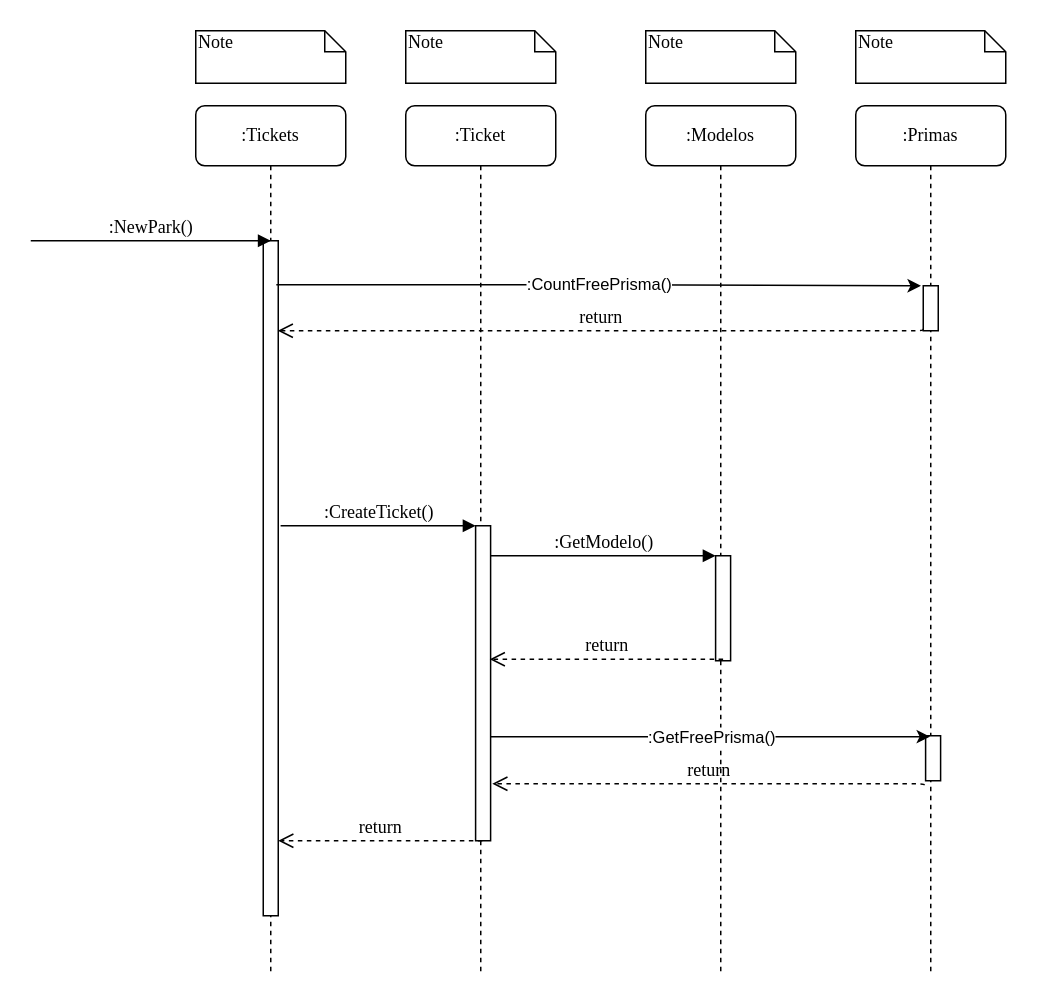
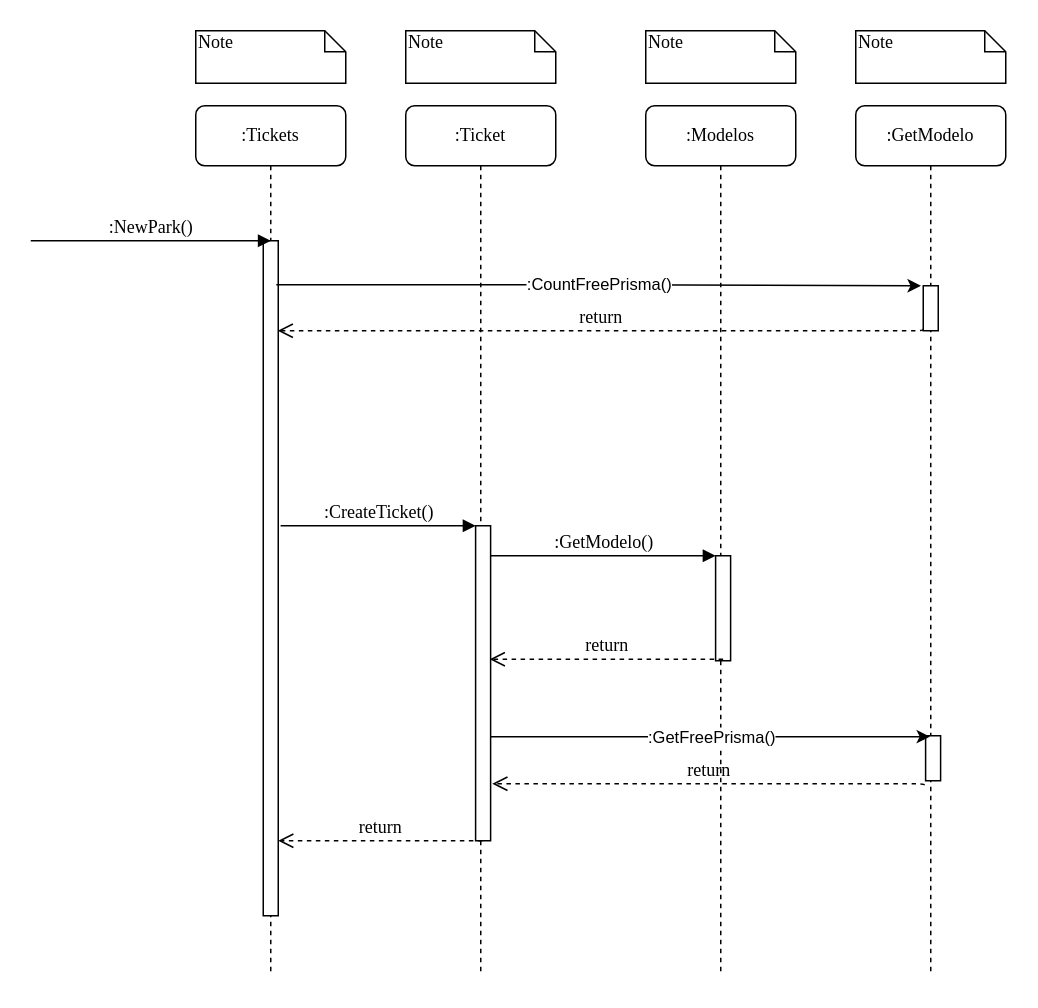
node ":Primas": label ":Primas" -> ":GetModelo"
